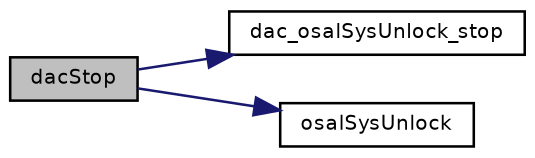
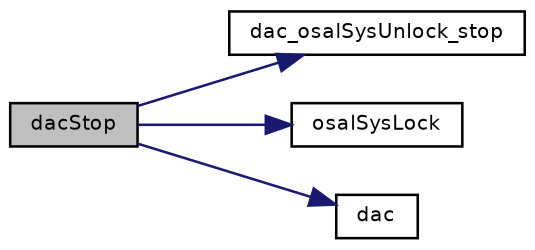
node "osalSysLock": added
node "osalSysUnlock": label "osalSysUnlock" -> "dac"
